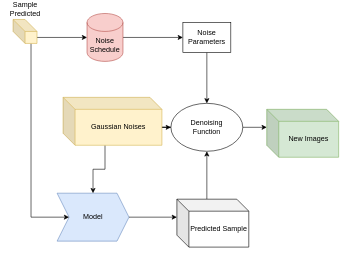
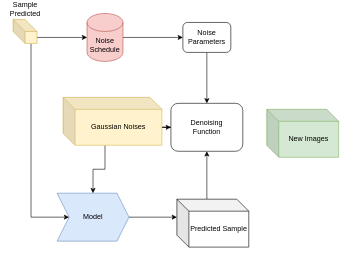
node "Noise Parameters": shape rectangle -> rounded rectangle
node "Denoising Function": shape ellipse -> rounded rectangle
edge "Denoising Function" -> "New Images": removed
